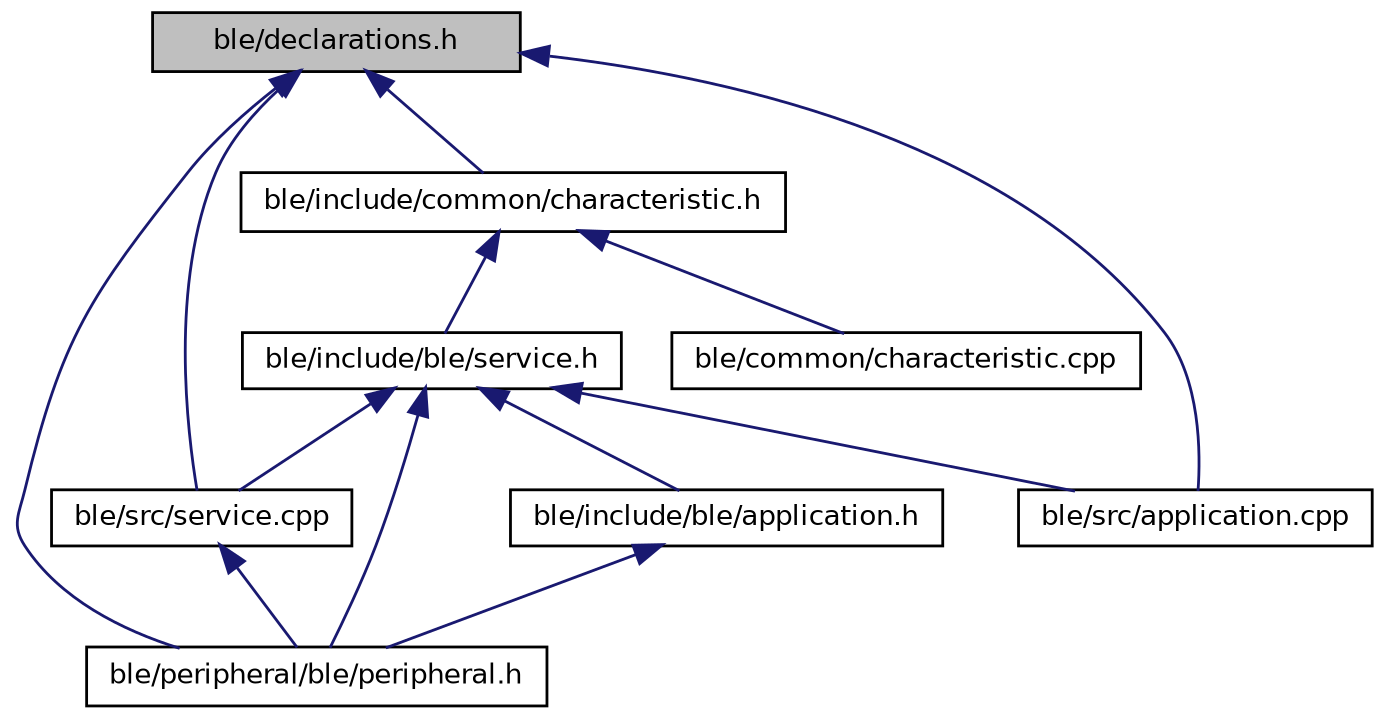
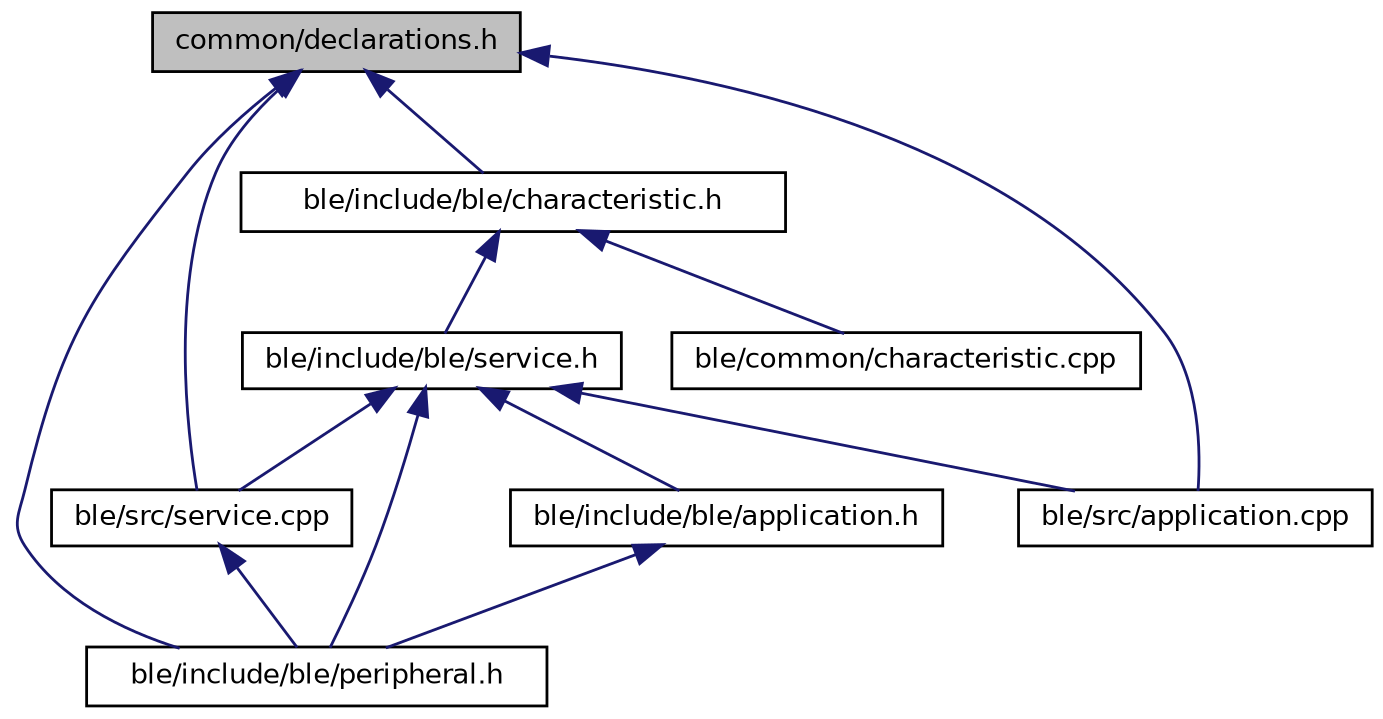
node "ble/declarations.h": label "ble/declarations.h" -> "common/declarations.h"
node "ble/include/common/characteristic.h": label "ble/include/common/characteristic.h" -> "ble/include/ble/characteristic.h"
node "ble/peripheral/ble/peripheral.h": label "ble/peripheral/ble/peripheral.h" -> "ble/include/ble/peripheral.h"
